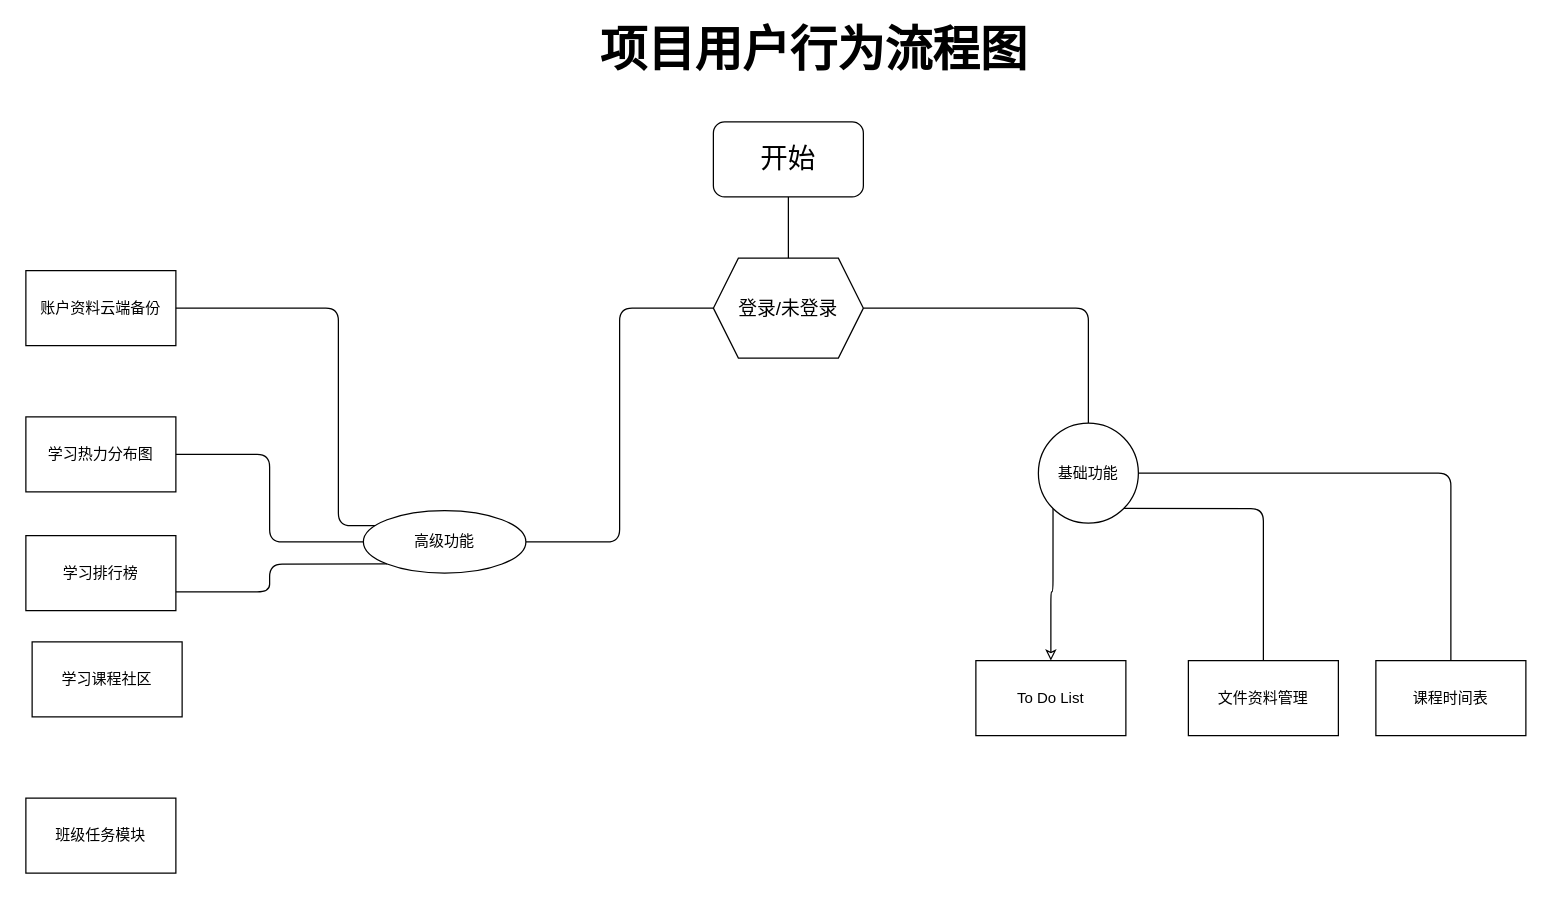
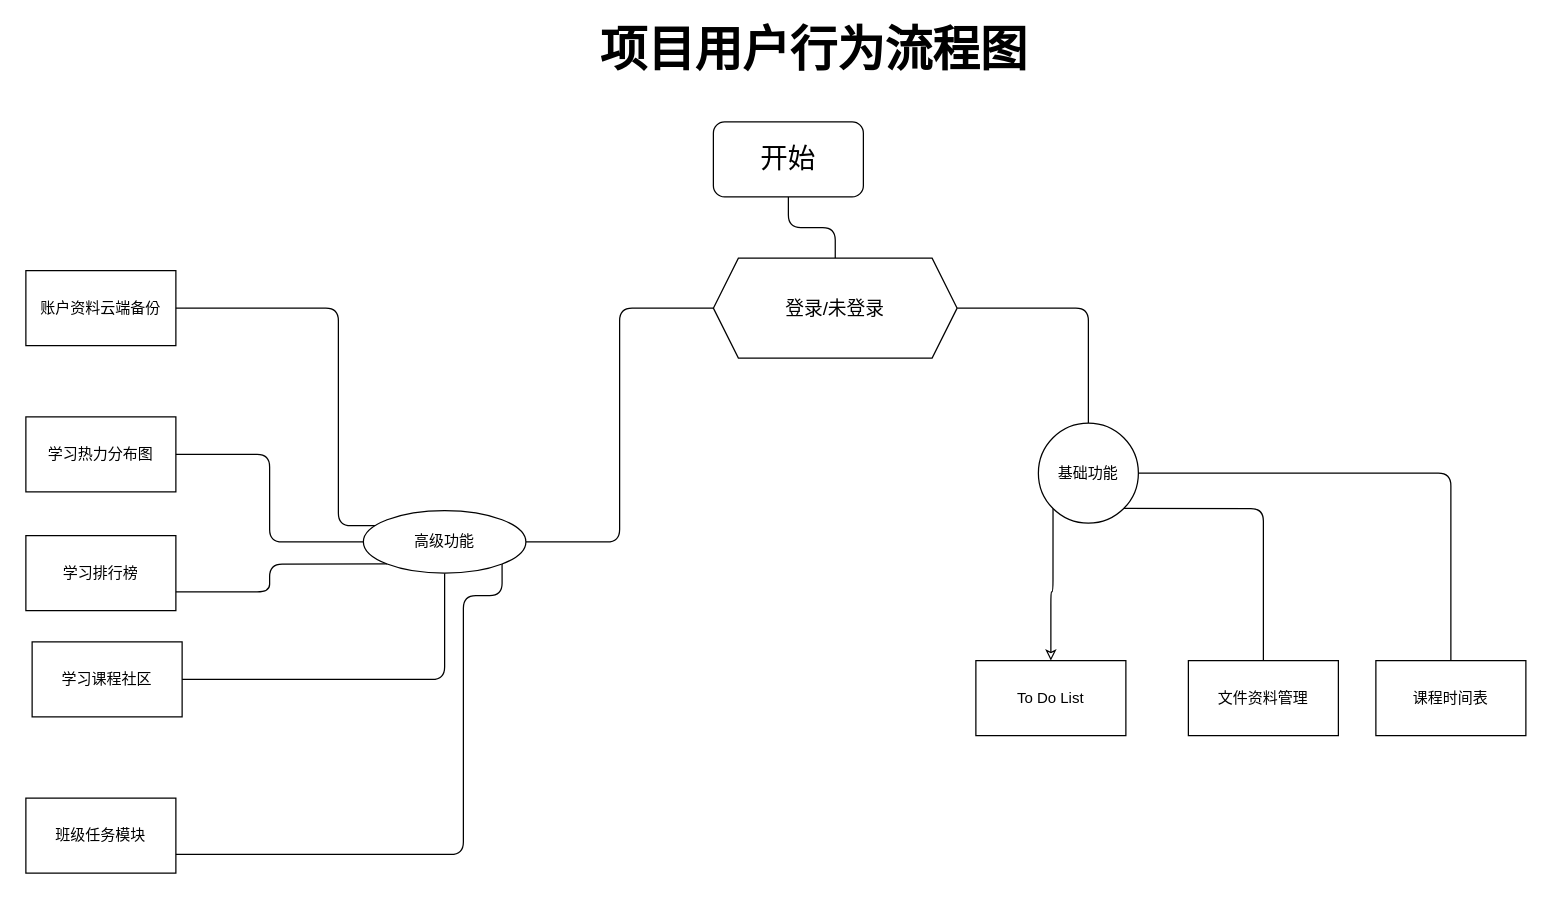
node "登录/未登录": size 150x100 -> 244x100
edge "高级功能" -- "学习课程社区": added
edge "高级功能" -- "班级任务模块": added
